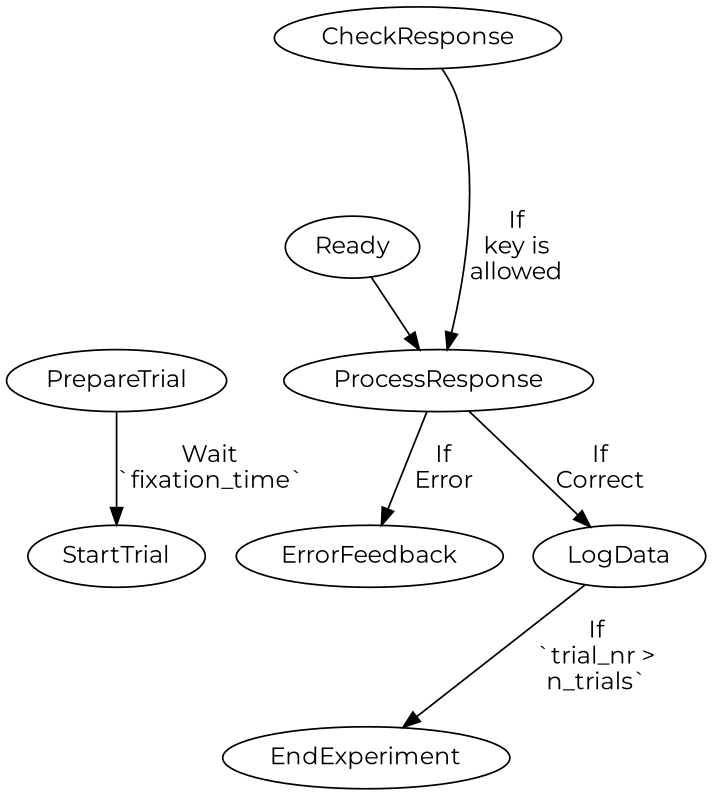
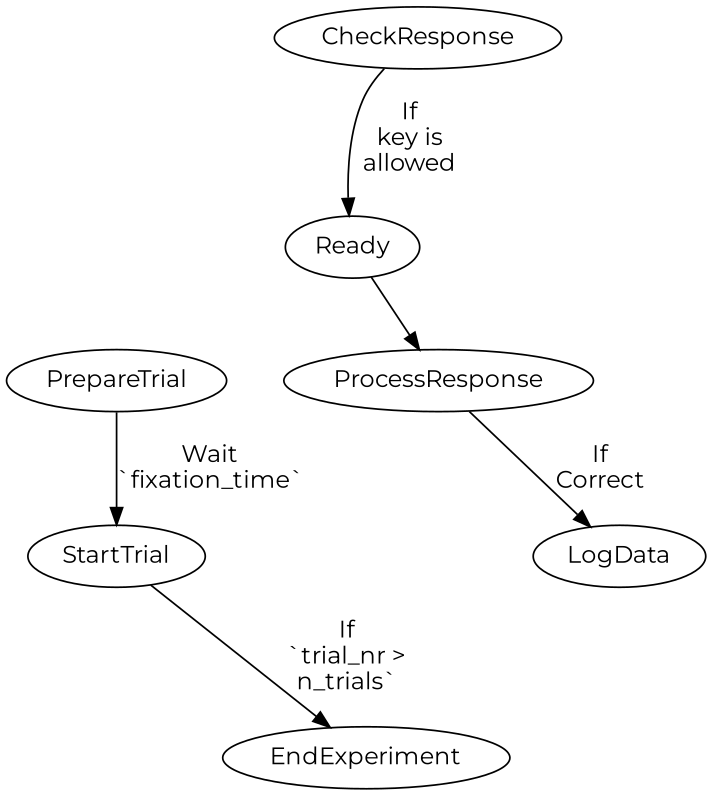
edge "CheckResponse" -> "ProcessResponse": now "CheckResponse" -> "Ready"
node "ErrorFeedback": removed
edge "LogData" -> "EndExperiment": now "StartTrial" -> "EndExperiment"
